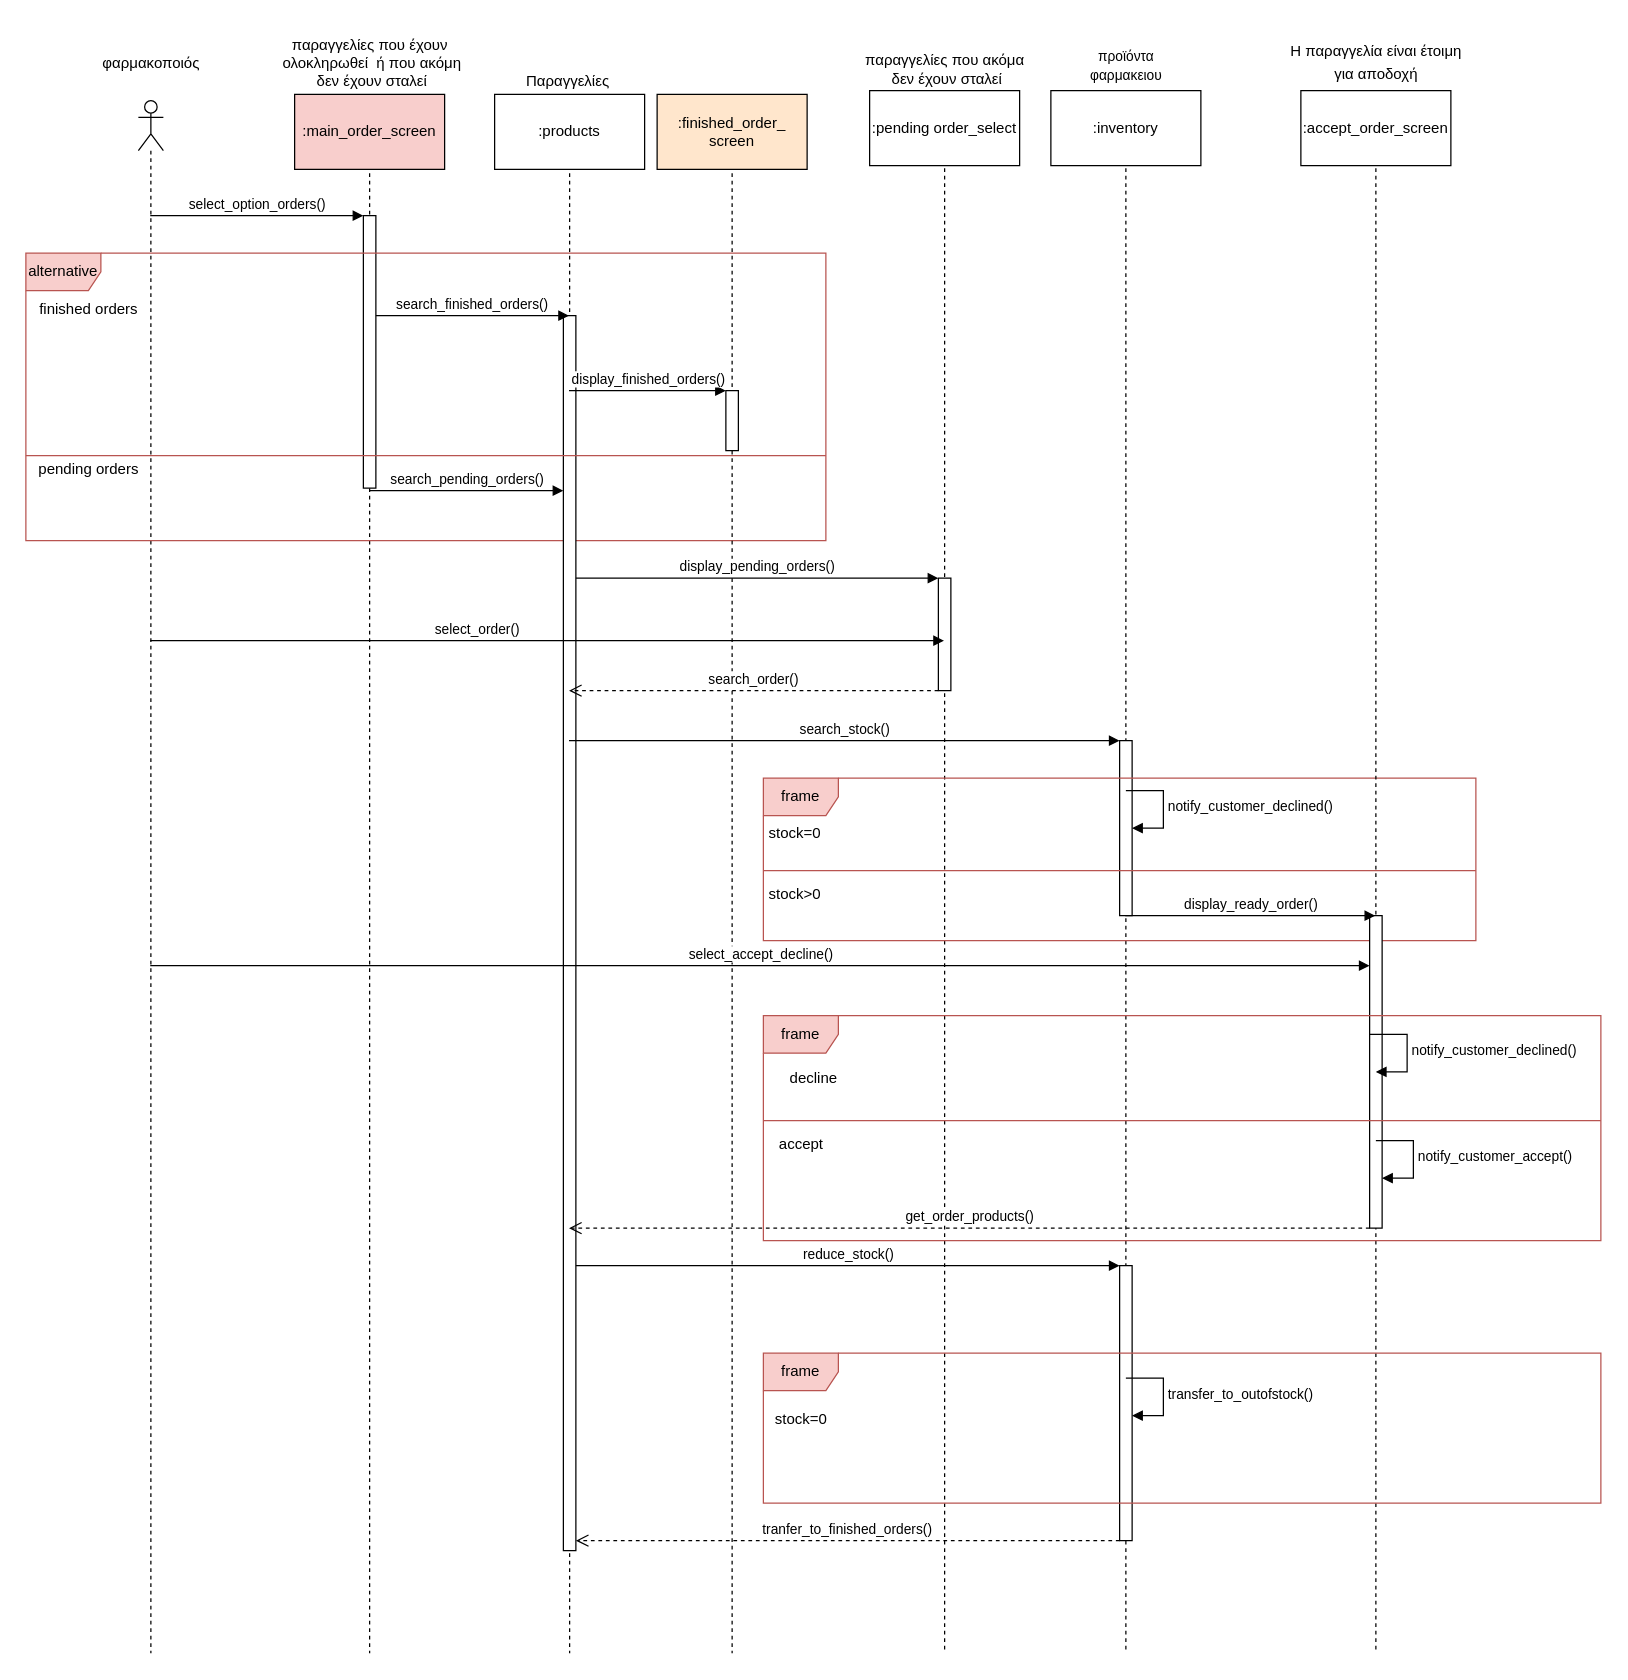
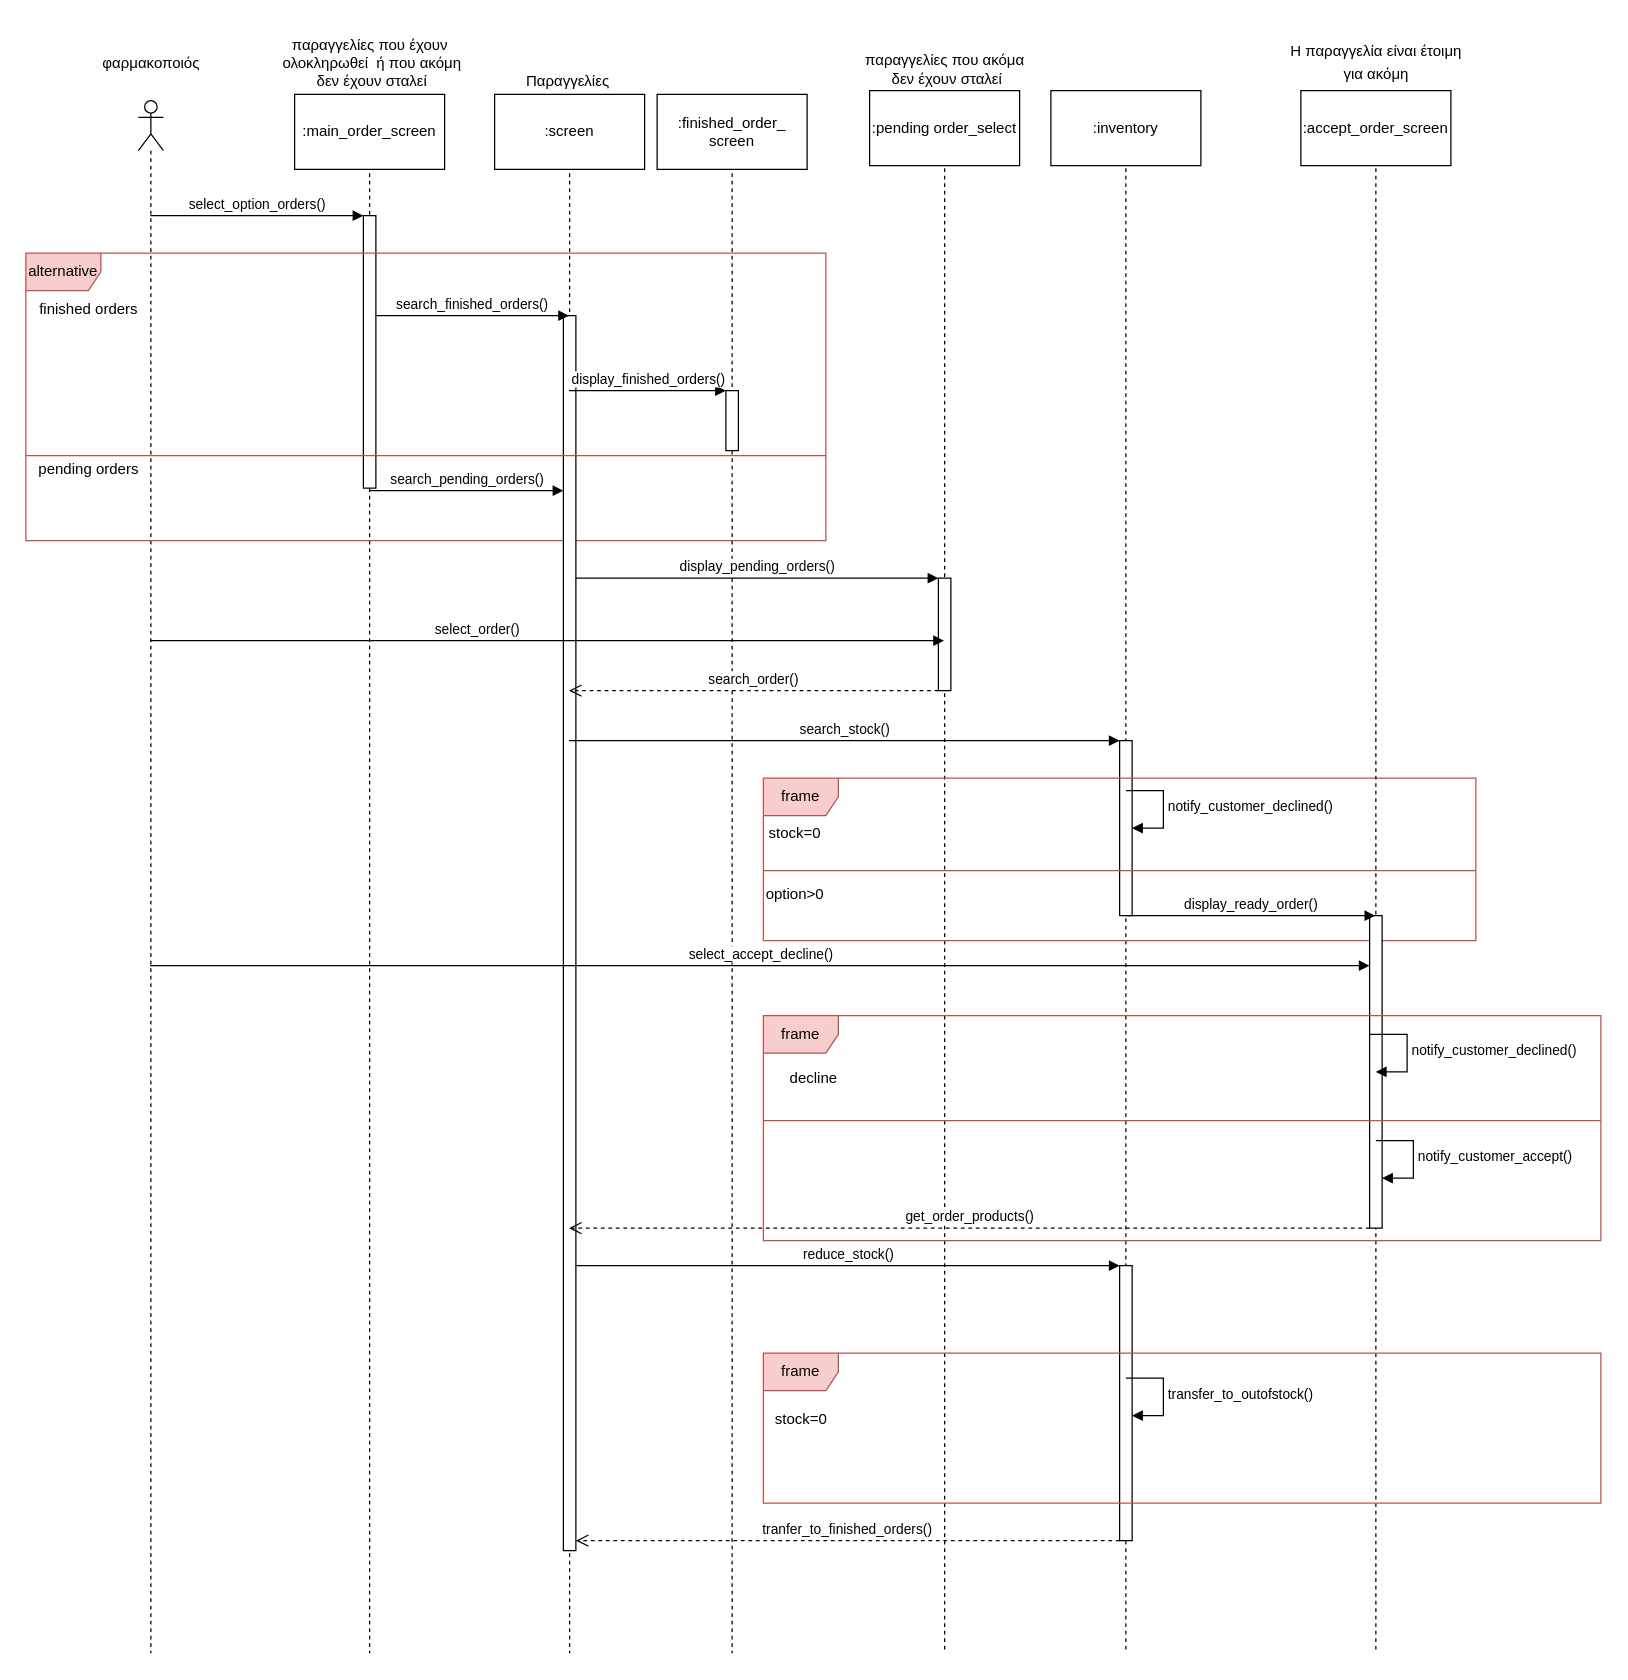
node "H παραγγελία είναι έτοιμηγια αποδοχή": label "H παραγγελία είναι έτοιμηγια αποδοχή" -> "H παραγγελία είναι έτοιμηγια ακόμη"
node "προϊόνταφαρμακειου": removed
node ":main_order_screen": fillcolor #f8cecc -> #ffffff
node ":products": label ":products" -> ":screen"
node ":finished_order_ screen": fillcolor #ffe6cc -> #ffffff
node "stock>0": label "stock>0" -> "option>0"
node "accept": removed
